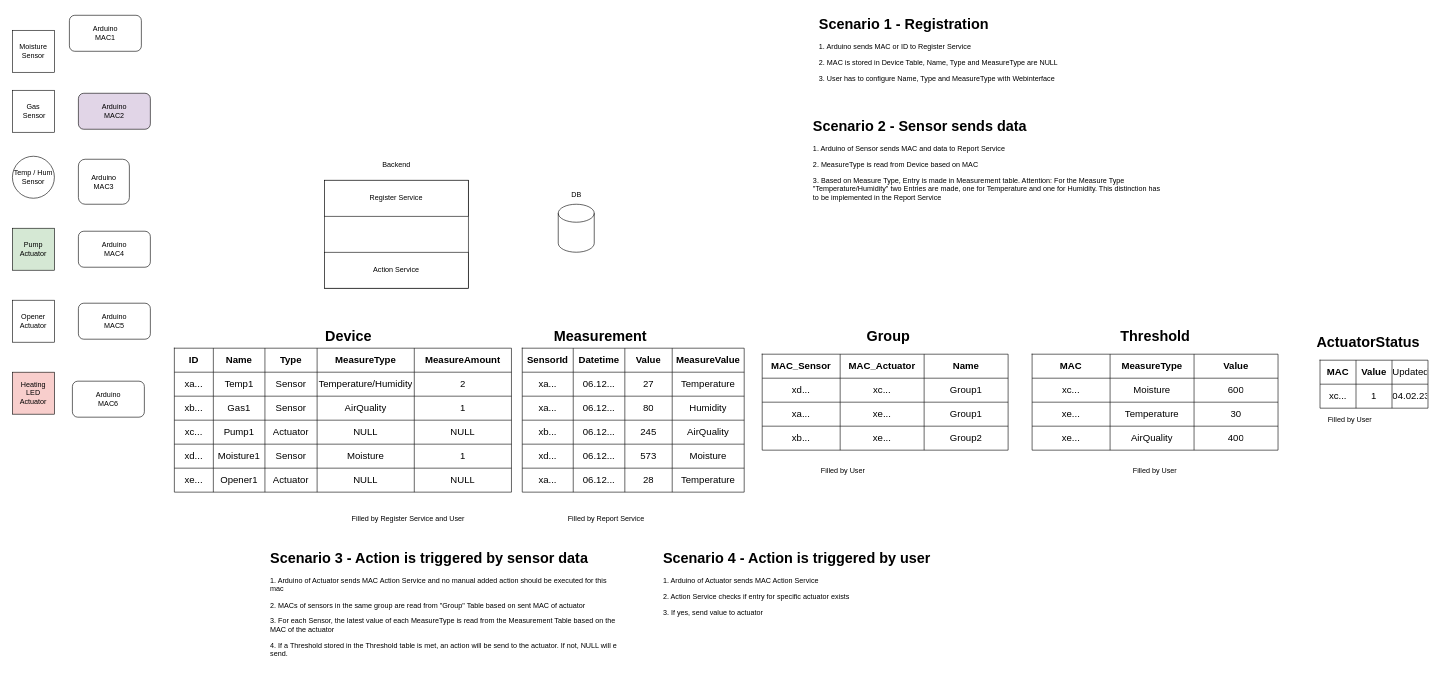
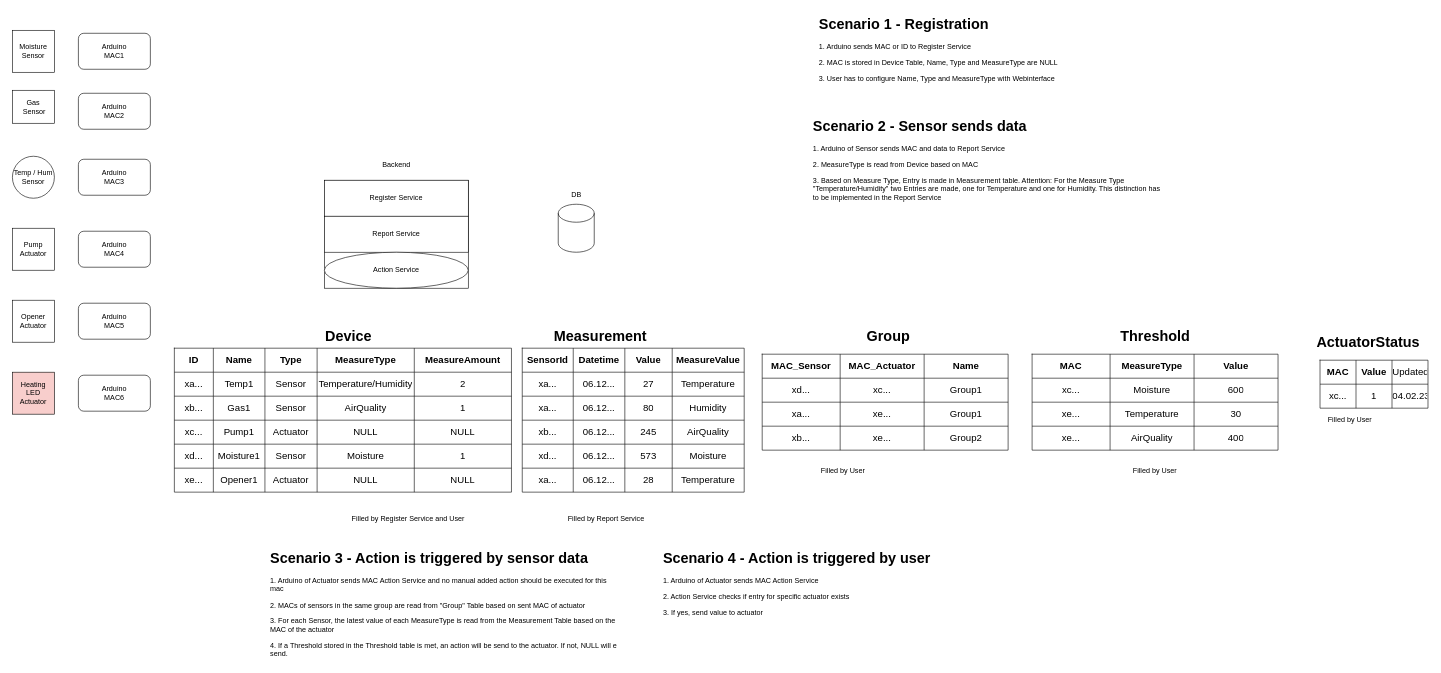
node "Arduino MAC1": moved (105, 33) -> (114, 51)
node "Gas Sensor": size 42x42 -> 42x33
node "Arduino MAC2": fillcolor #e1d5e7 -> #ffffff
node "Arduino MAC3": size 51x45 -> 72x36
node "Report Service": added
node "Pump Actuator": fillcolor #d5e8d4 -> #ffffff
node "Action Service": shape rectangle -> ellipse
node "Arduino MAC6": moved (108, 399) -> (114, 393)
